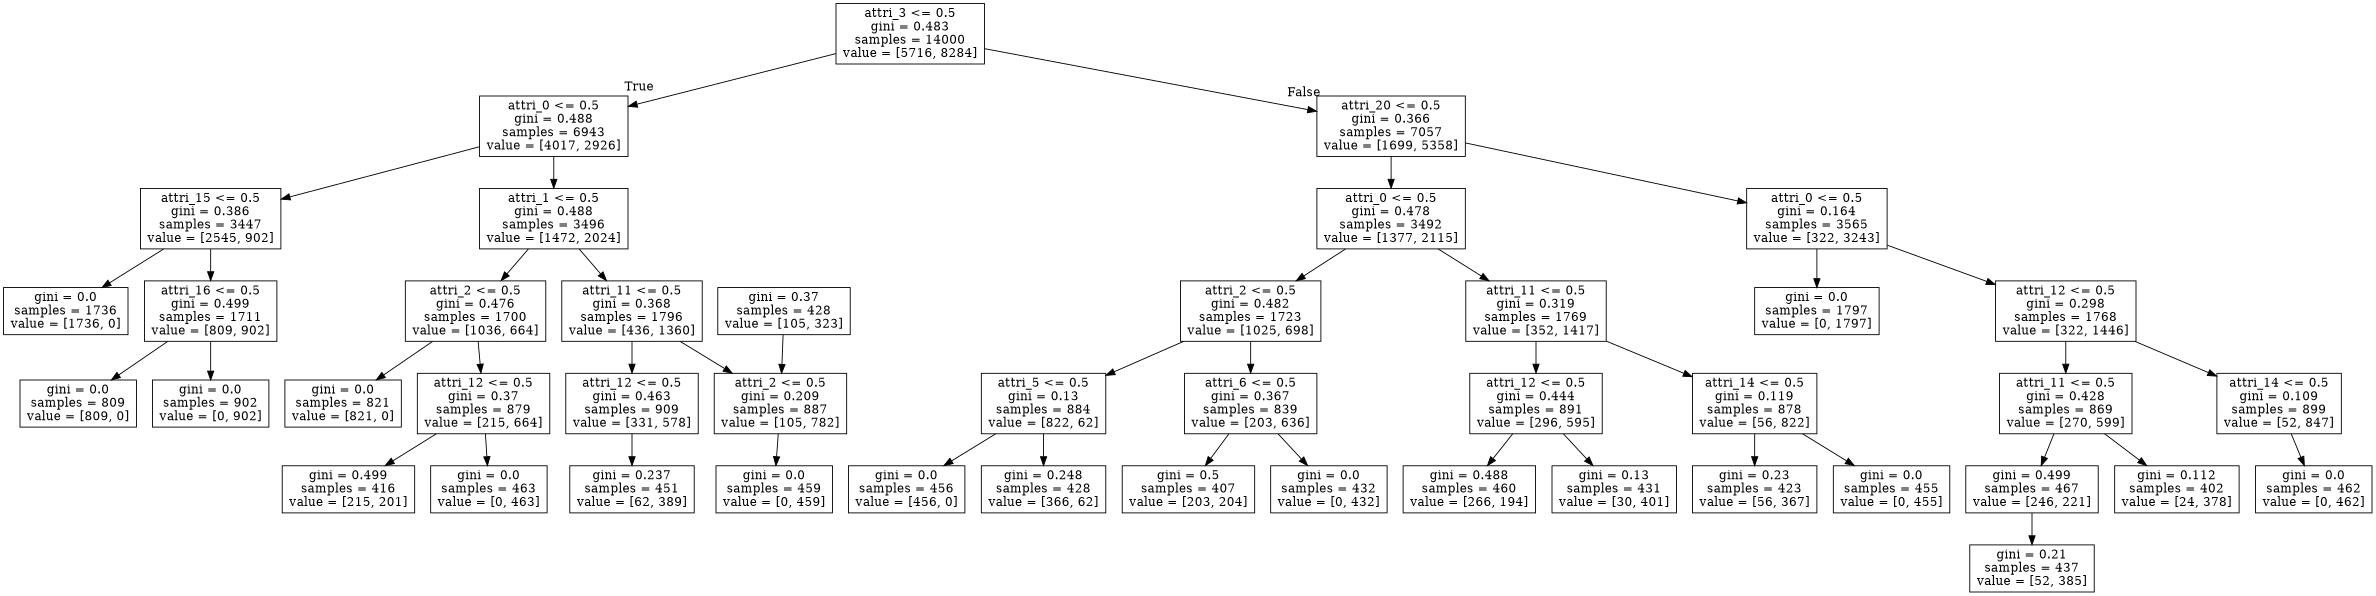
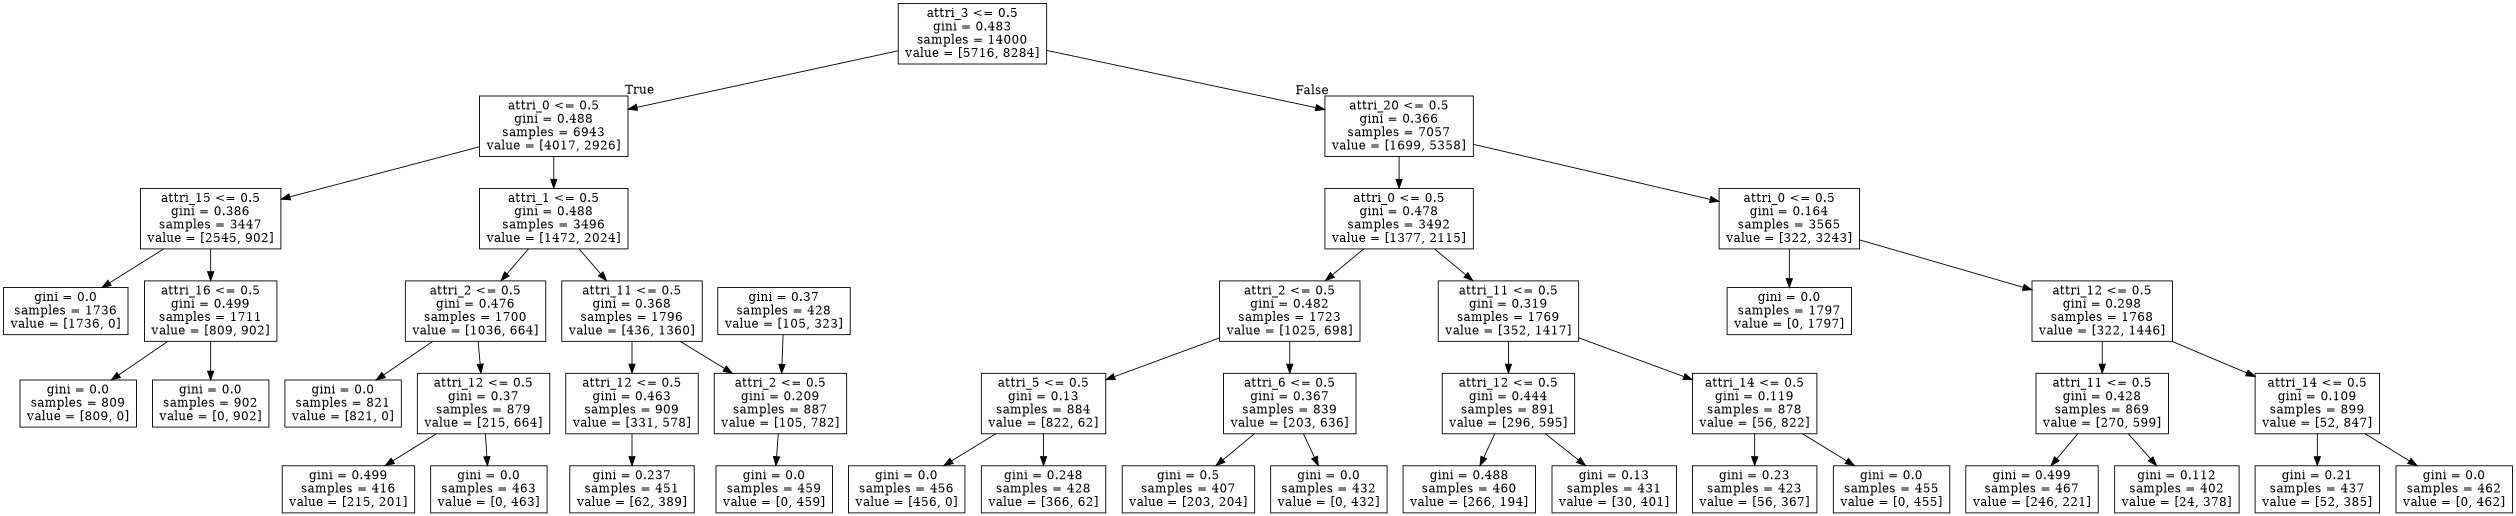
edge "gini = 0.499 samples = 467 value = [246, 221]" -> "gini = 0.21 samples = 437 value = [52, 385]": now "attri_14 <= 0.5 gini = 0.109 samples = 899 value = [52, 847]" -> "gini = 0.21 samples = 437 value = [52, 385]"
